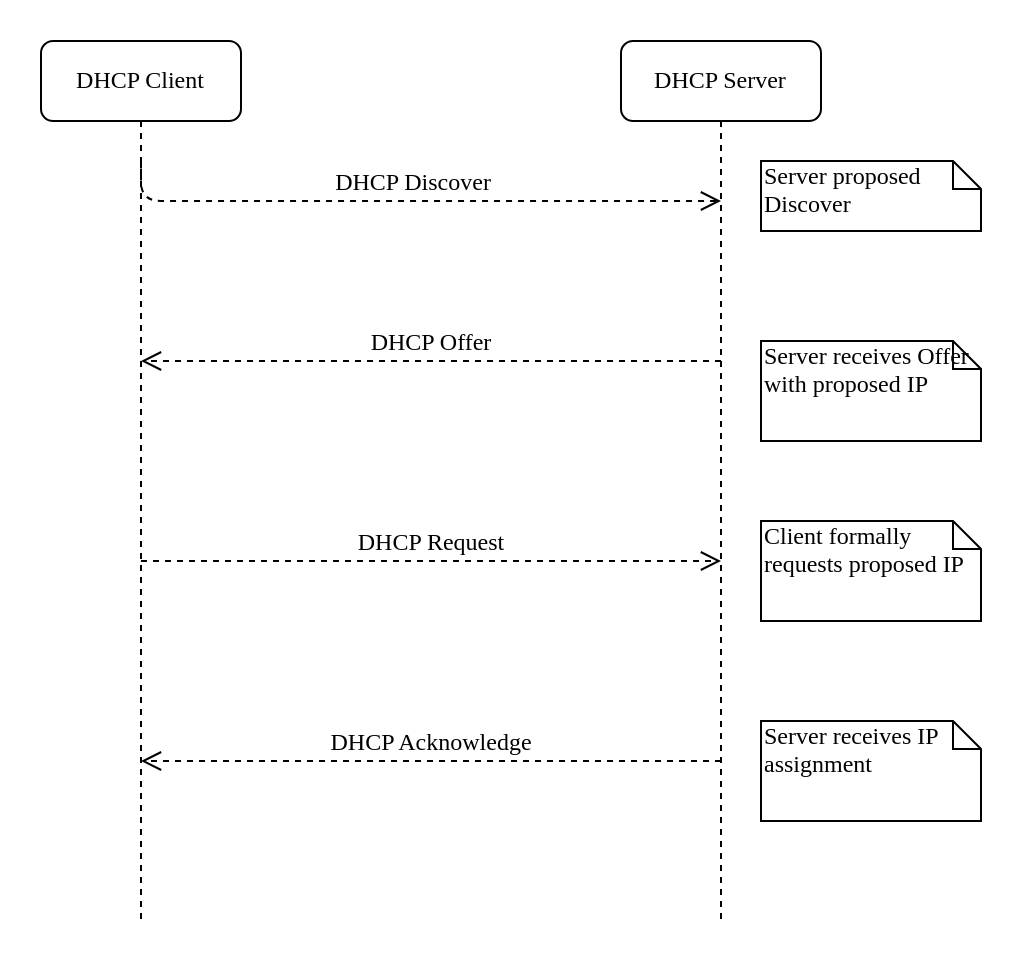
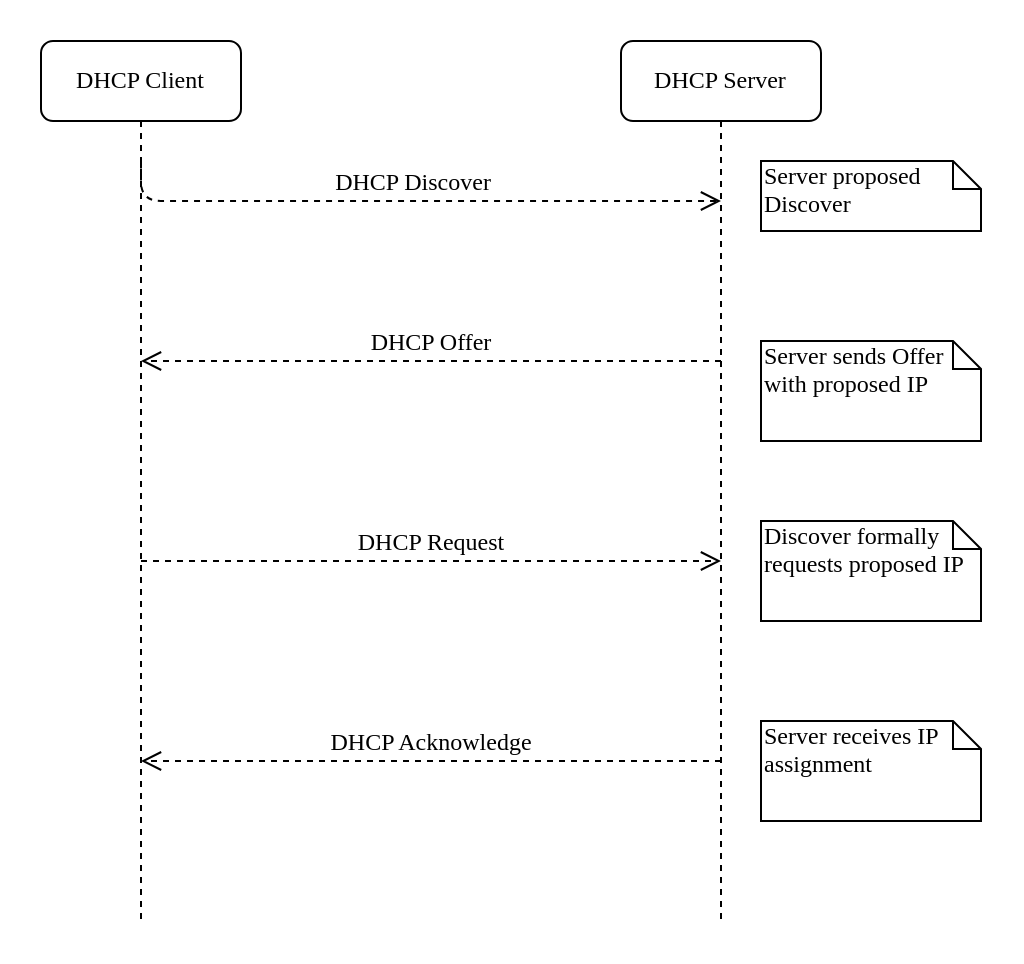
node "Server receives Offer with proposed IP": label "Server receives Offer with proposed IP" -> "Server sends Offer with proposed IP"
node "Client formally requests proposed IP": label "Client formally requests proposed IP" -> "Discover formally requests proposed IP"
